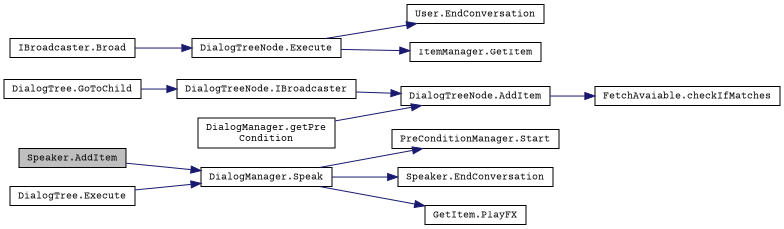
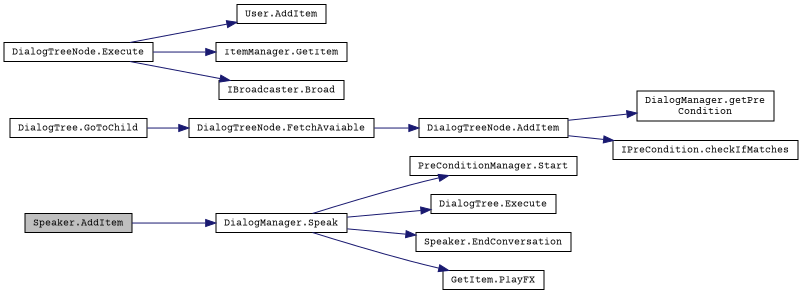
node "User.EndConversation": label "User.EndConversation" -> "User.AddItem"
edge "IBroadcaster.Broad" -> "DialogTreeNode.Execute": reversed
node "DialogTreeNode.IBroadcaster": label "DialogTreeNode.IBroadcaster" -> "DialogTreeNode.FetchAvaiable"
node "FetchAvaiable.checkIfMatches": label "FetchAvaiable.checkIfMatches" -> "IPreCondition.checkIfMatches"
edge "DialogManager.getPre Condition" -> "DialogTreeNode.AddItem": reversed
edge "DialogTree.Execute" -> "DialogManager.Speak": reversed
